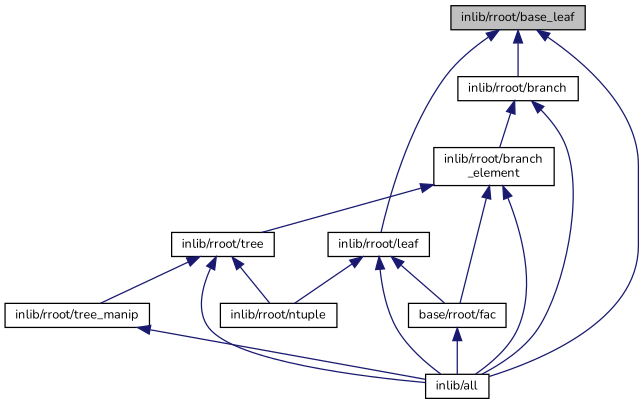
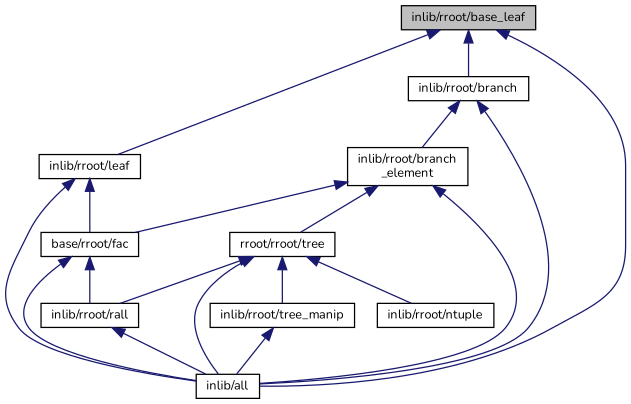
node "inlib/rroot/tree": label "inlib/rroot/tree" -> "rroot/rroot/tree"
edge "inlib/rroot/ntuple" -> "inlib/rroot/leaf": removed
node "inlib/rroot/rall": added
